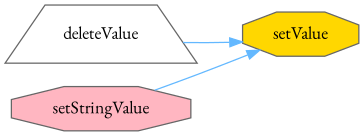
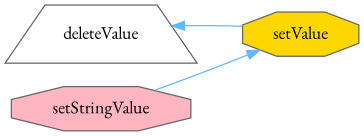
edge "deleteValue" -> "setValue": reversed
